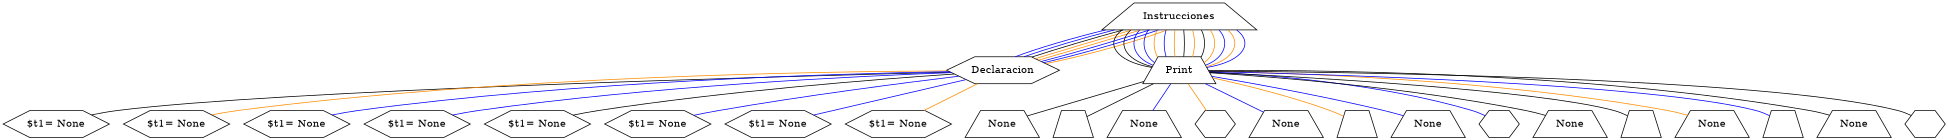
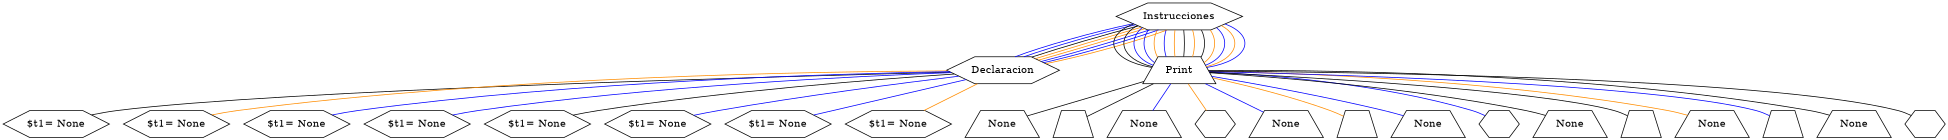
node "Instrucciones": shape trapezium -> hexagon
